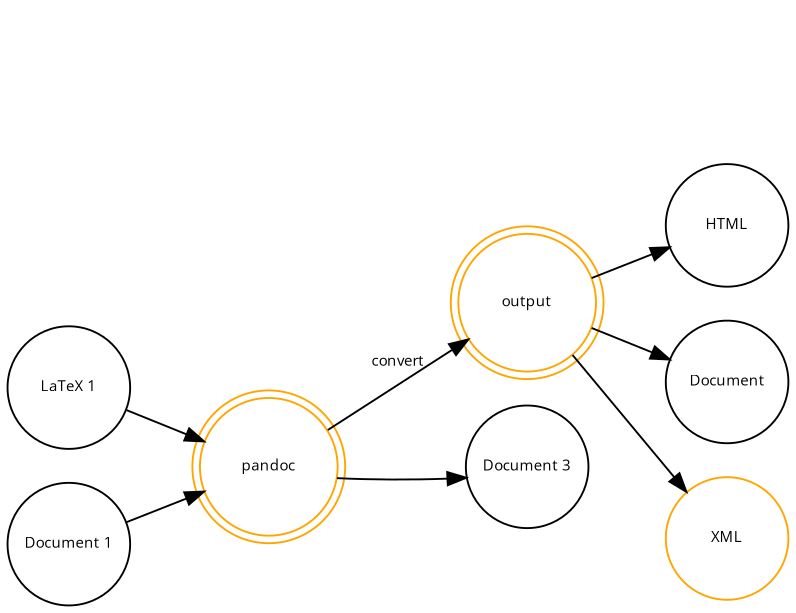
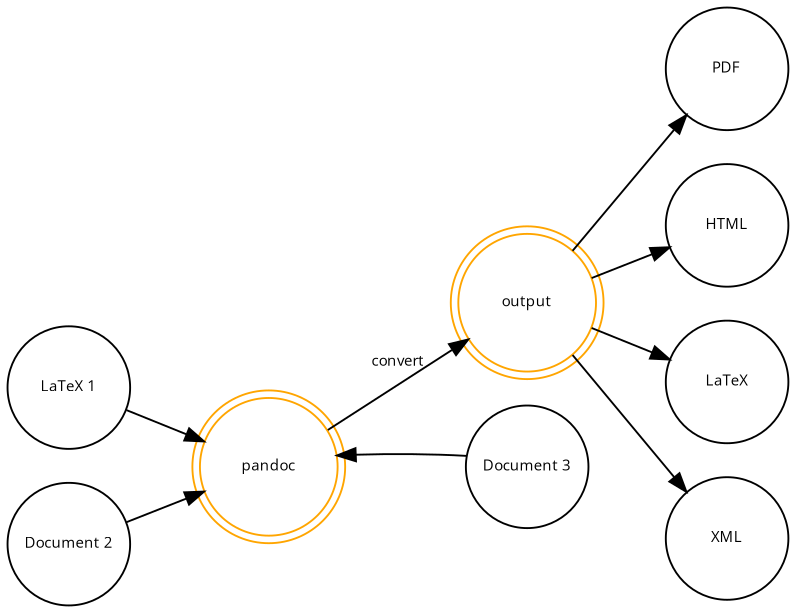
node "PDF": added
node "Document": label "Document" -> "LaTeX"
edge "pandoc" -> "Document 3": reversed
node "XML": color orange -> black
node "Document 1": label "Document 1" -> "Document 2"
